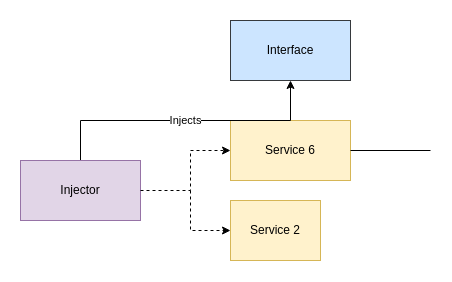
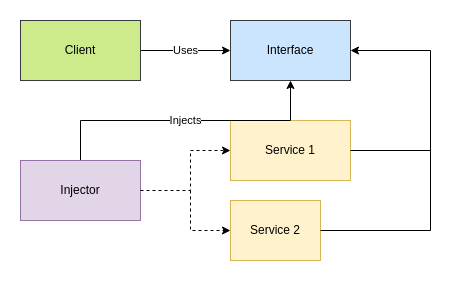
node "Client": added
edge "Client" -> "Interface": added, label "Uses"
node "Service 6": label "Service 6" -> "Service 1"
edge "Service 2" -> "Interface": added
